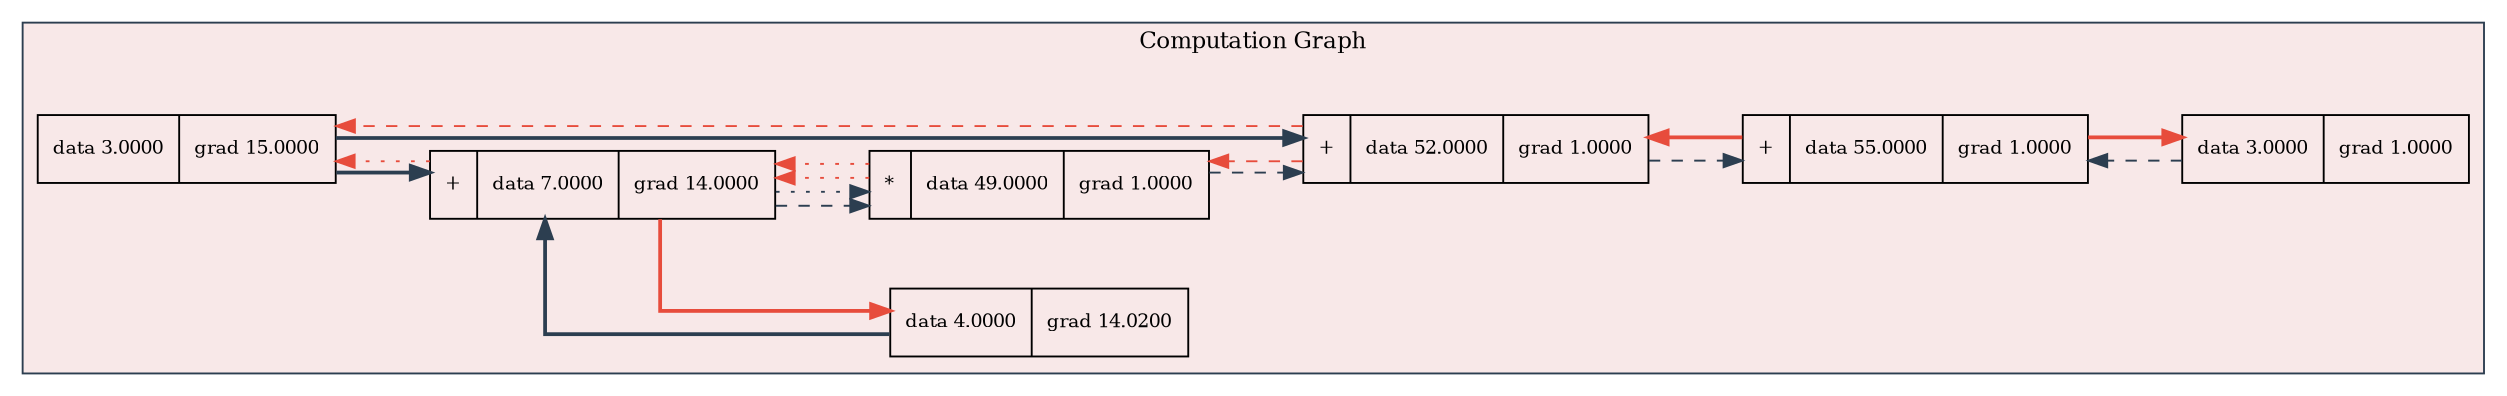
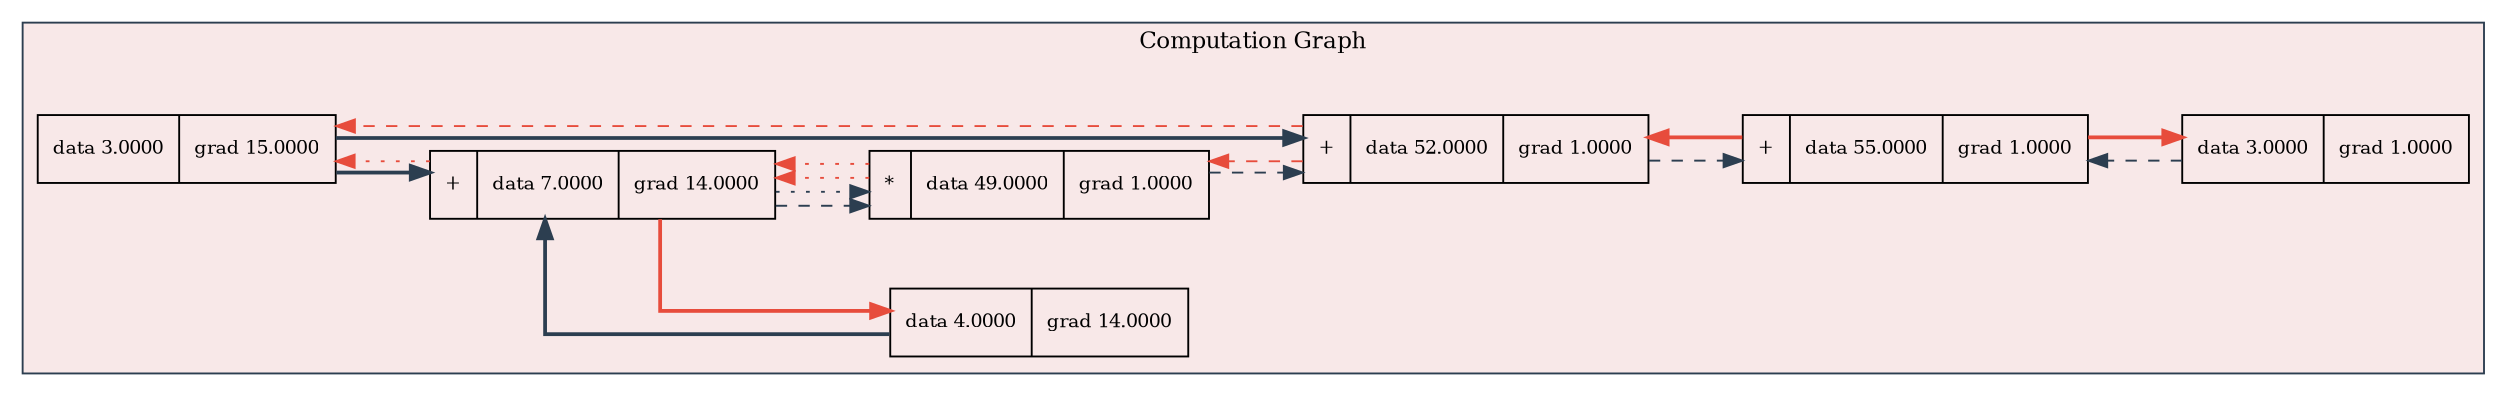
node "data 4.0000": text "grad 14.0200" -> "grad 14.0000"
